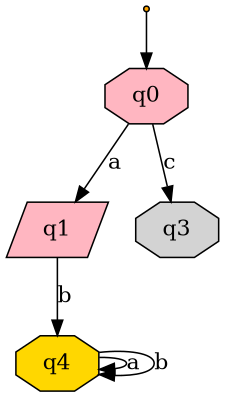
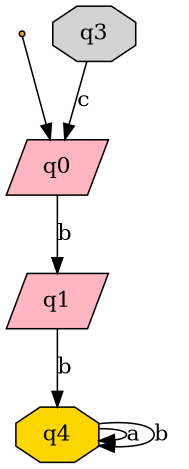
node "q0": shape octagon -> parallelogram
edge "q0" -> "q3": reversed
edge "q0" -> "q1": label "a" -> "b"
